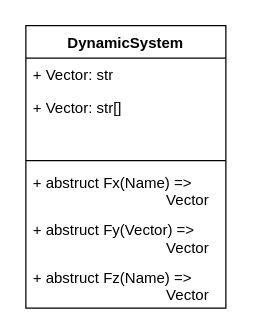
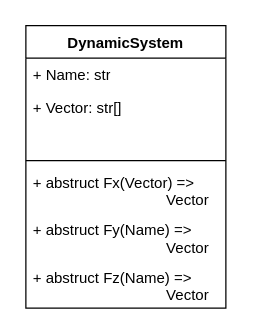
node "+ Vector: str": label "+ Vector: str" -> "+ Name: str"
node "+ abstruct Fx(Name) => Vector": label "+ abstruct Fx(Name) => Vector" -> "+ abstruct Fx(Vector) => Vector"
node "+ abstruct Fy(Vector) => Vector": label "+ abstruct Fy(Vector) => Vector" -> "+ abstruct Fy(Name) => Vector"
